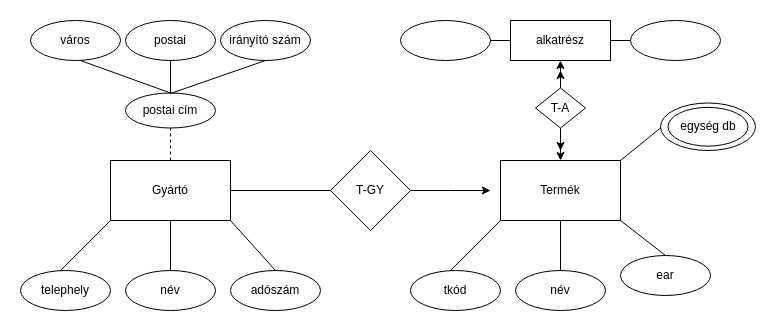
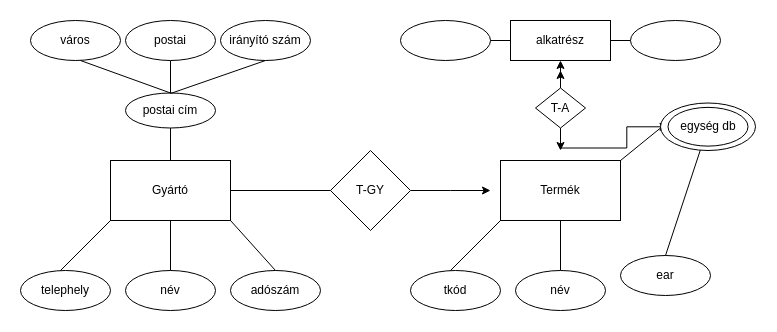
edge "postai cím" -- "Gyártó": style dashed -> solid
edge "T-A" -> "Termék": now "T-A" -> "egység db"
edge "Termék" -- "ear": now "egység db" -- "ear"
